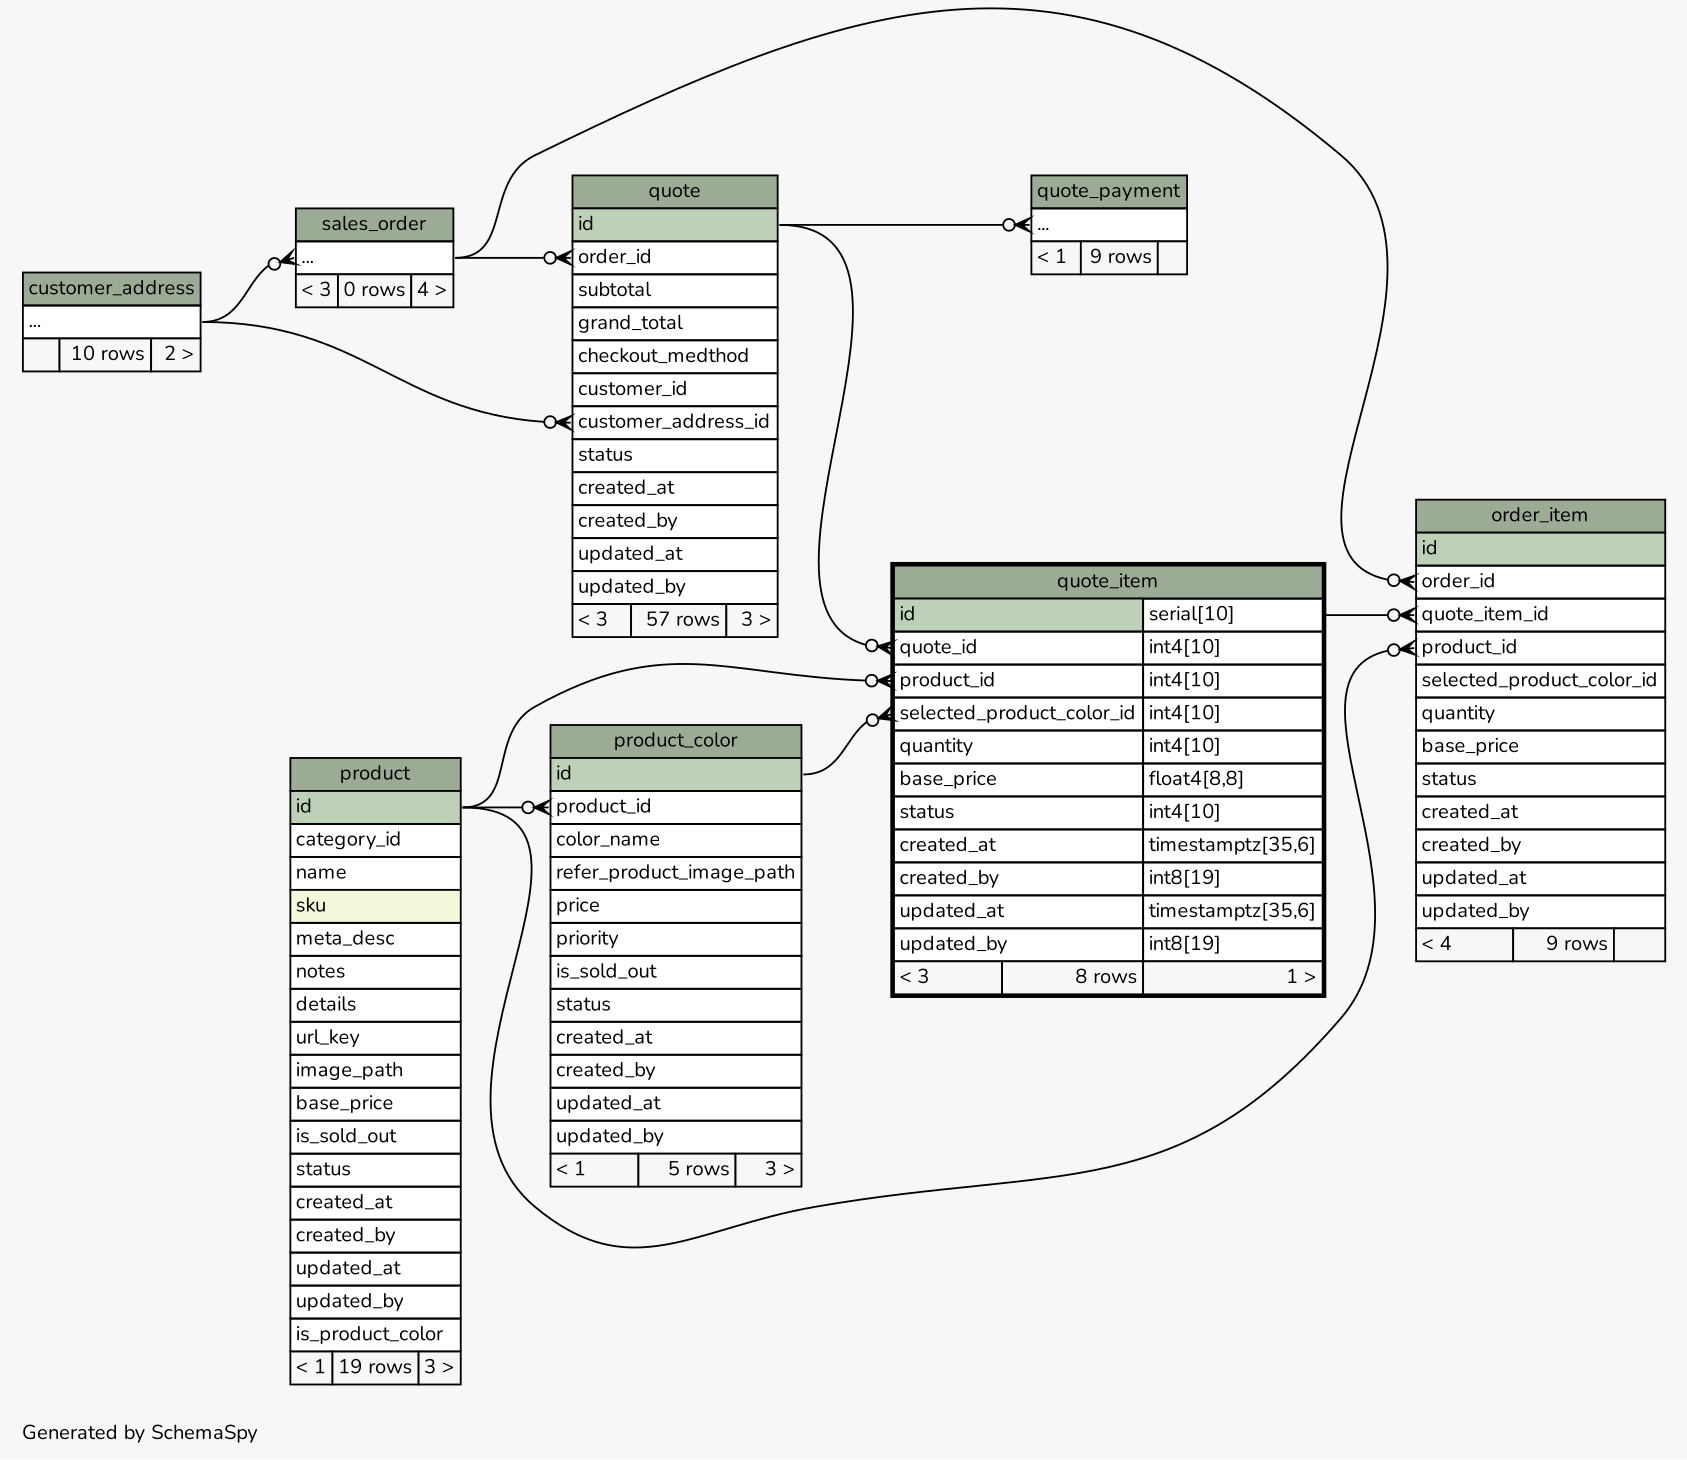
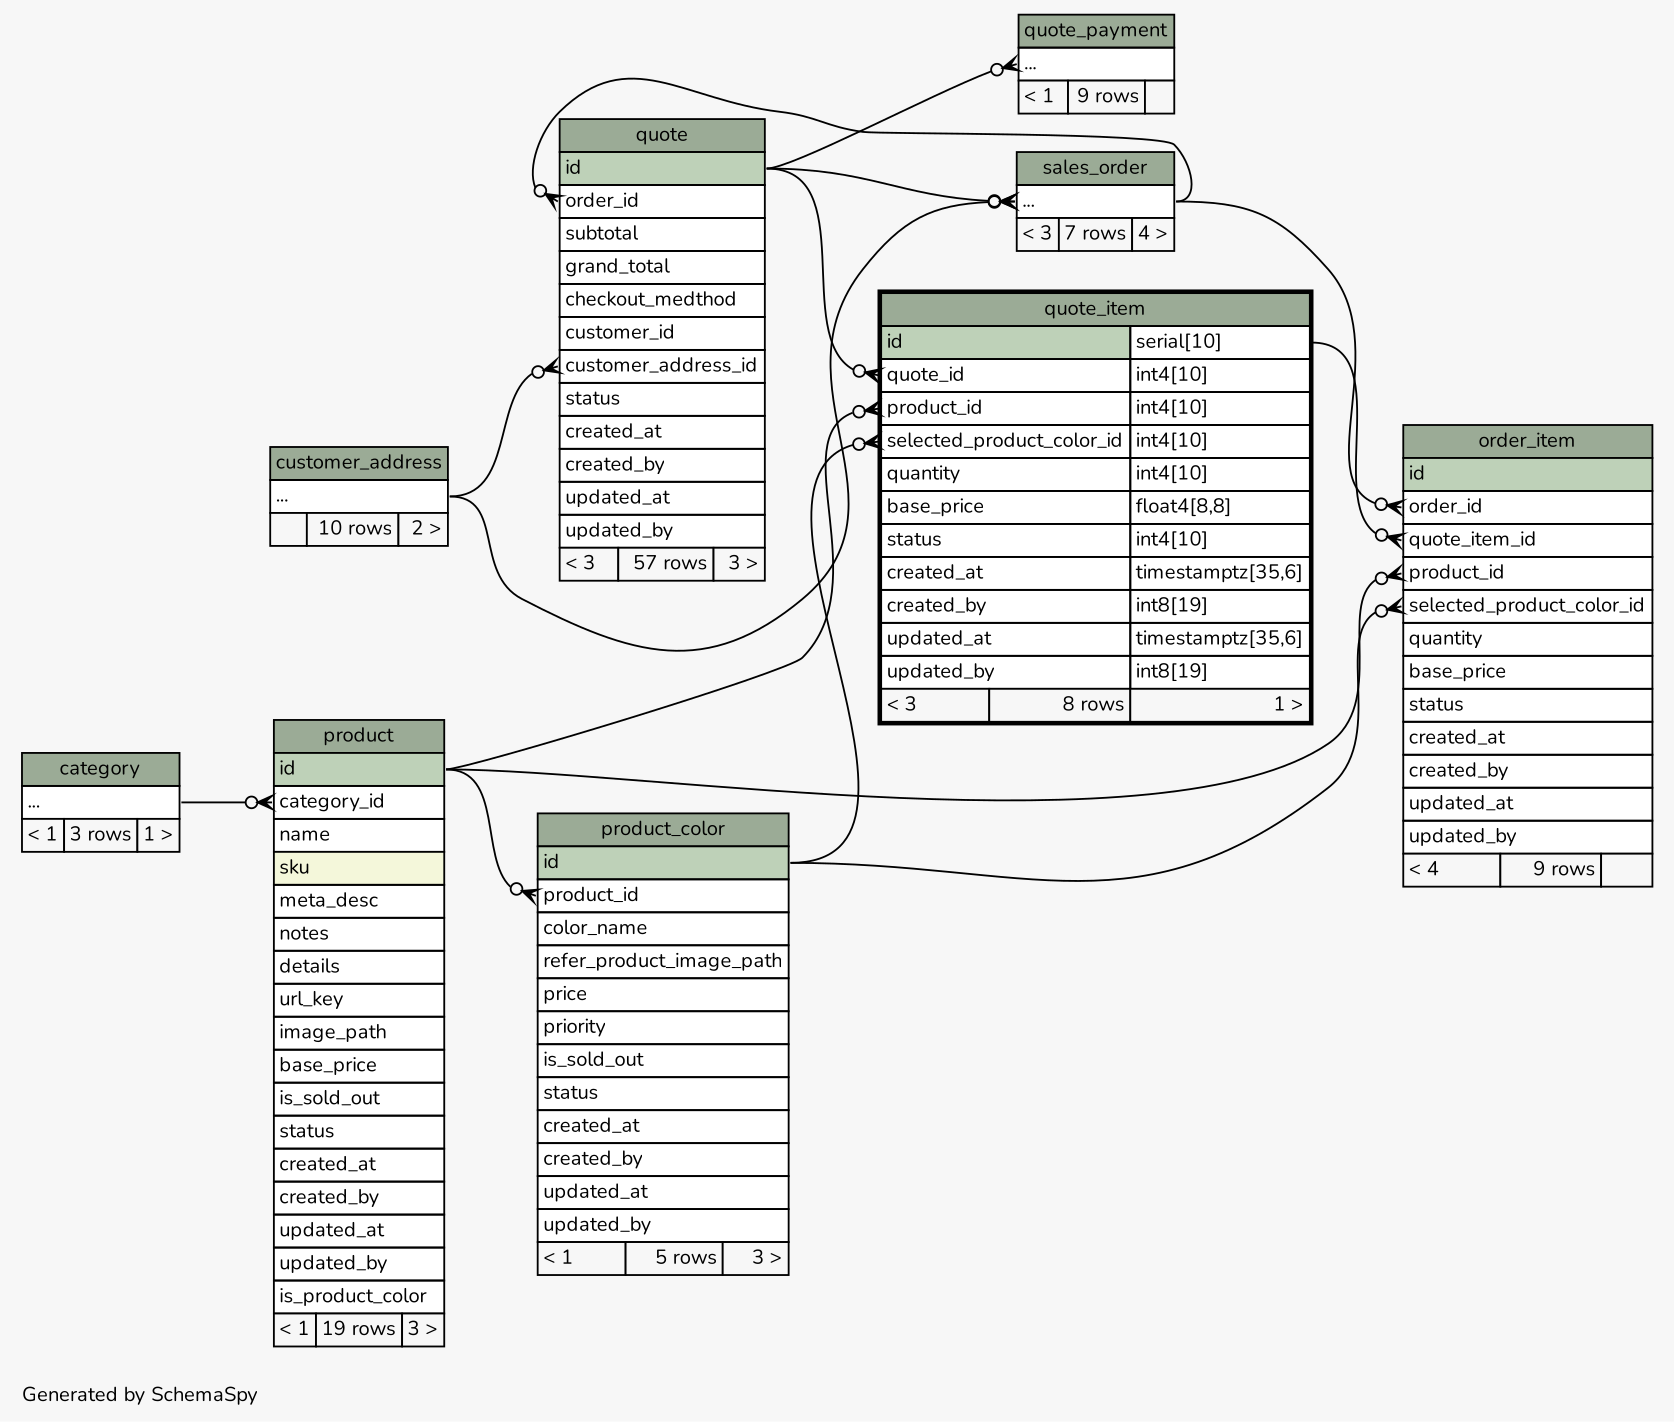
edge "quote" -> "sales_order": added
node "sales_order": text "0 rows" -> "7 rows"
node "category": added
edge "product_color" -> "order_item": added
